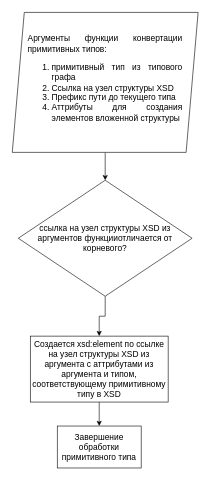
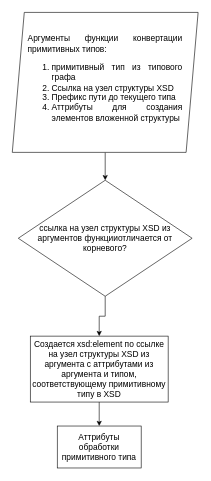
node "Завершение обработки примитивного типа": label "Завершение обработки примитивного типа" -> "Аттрибуты обработки примитивного типа"
